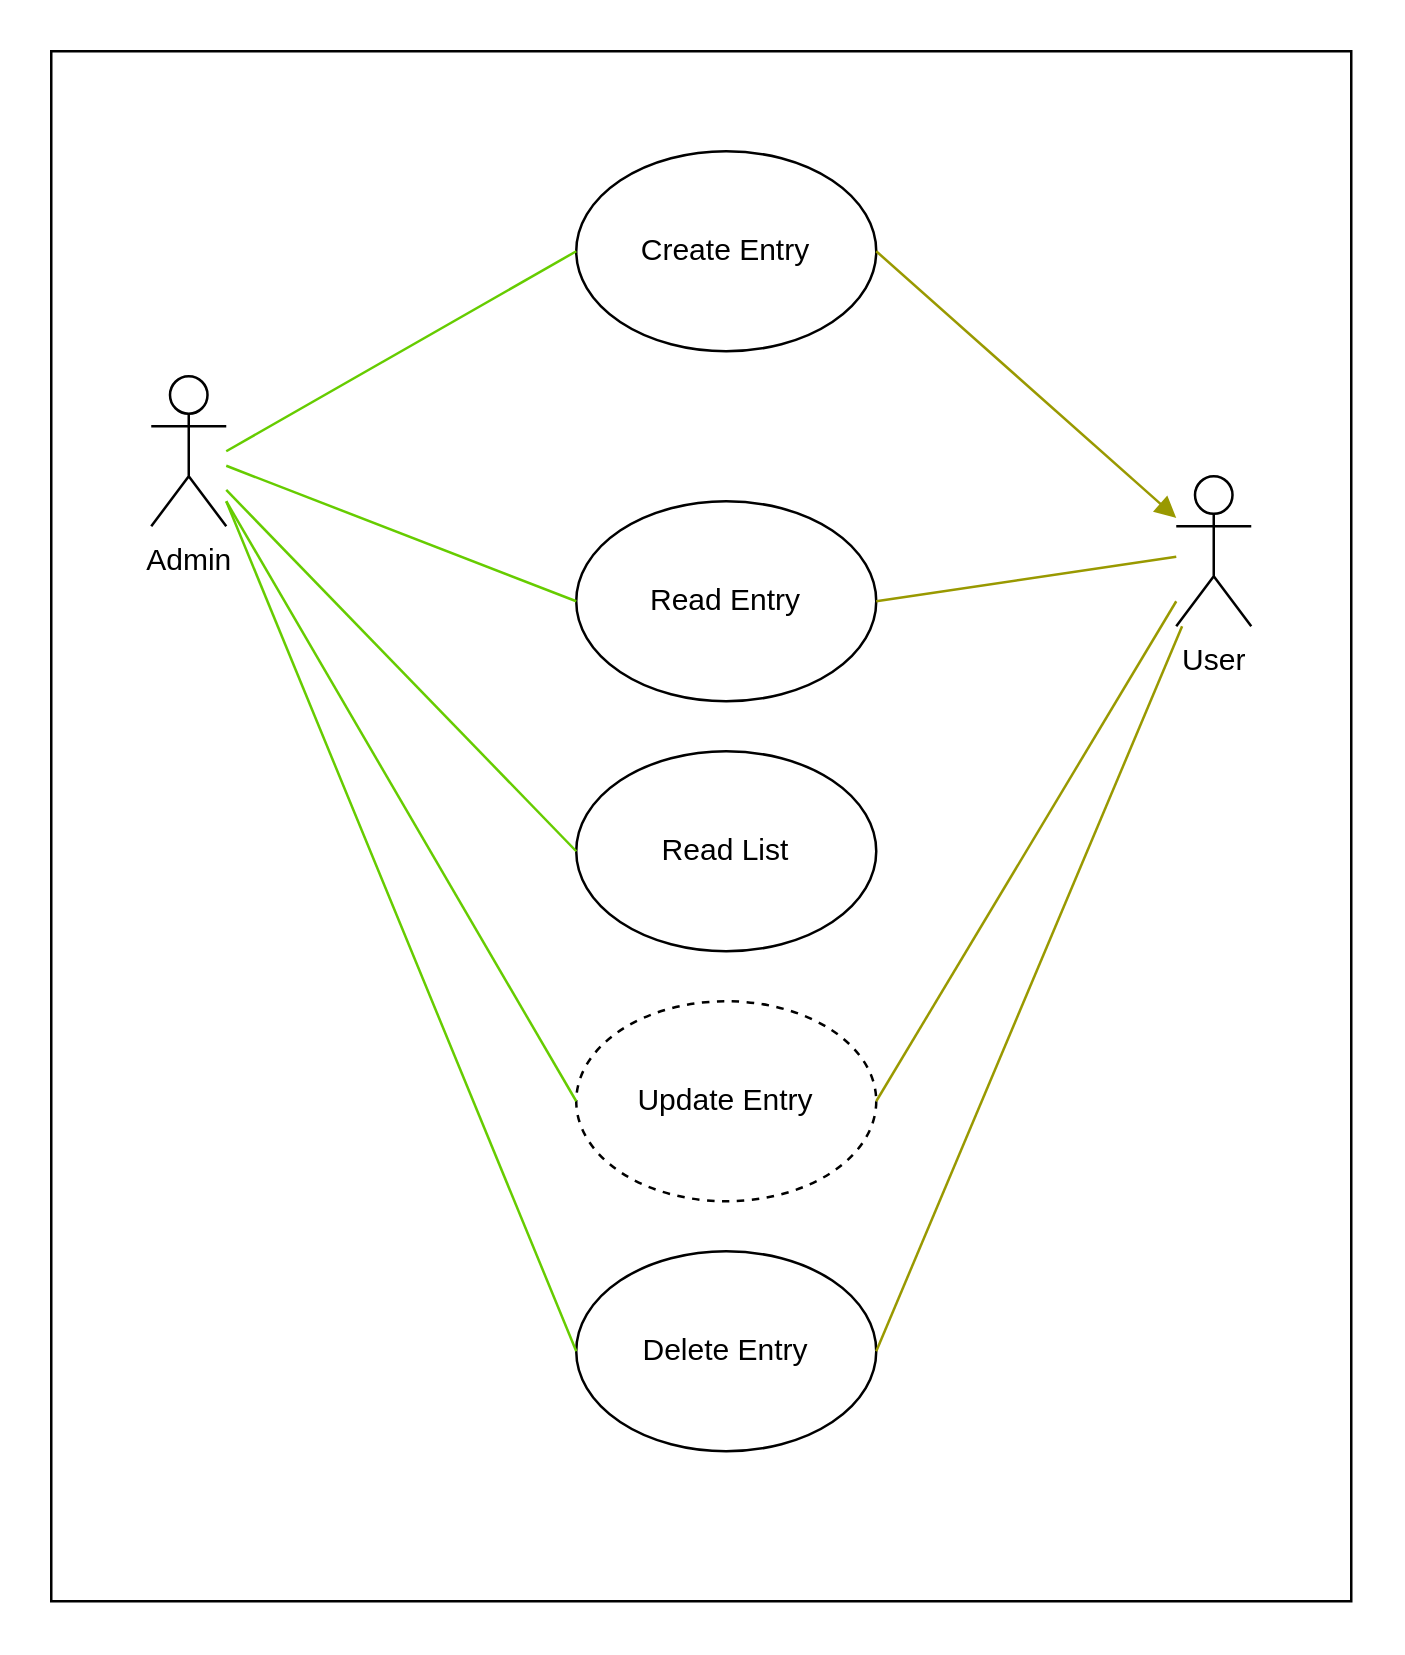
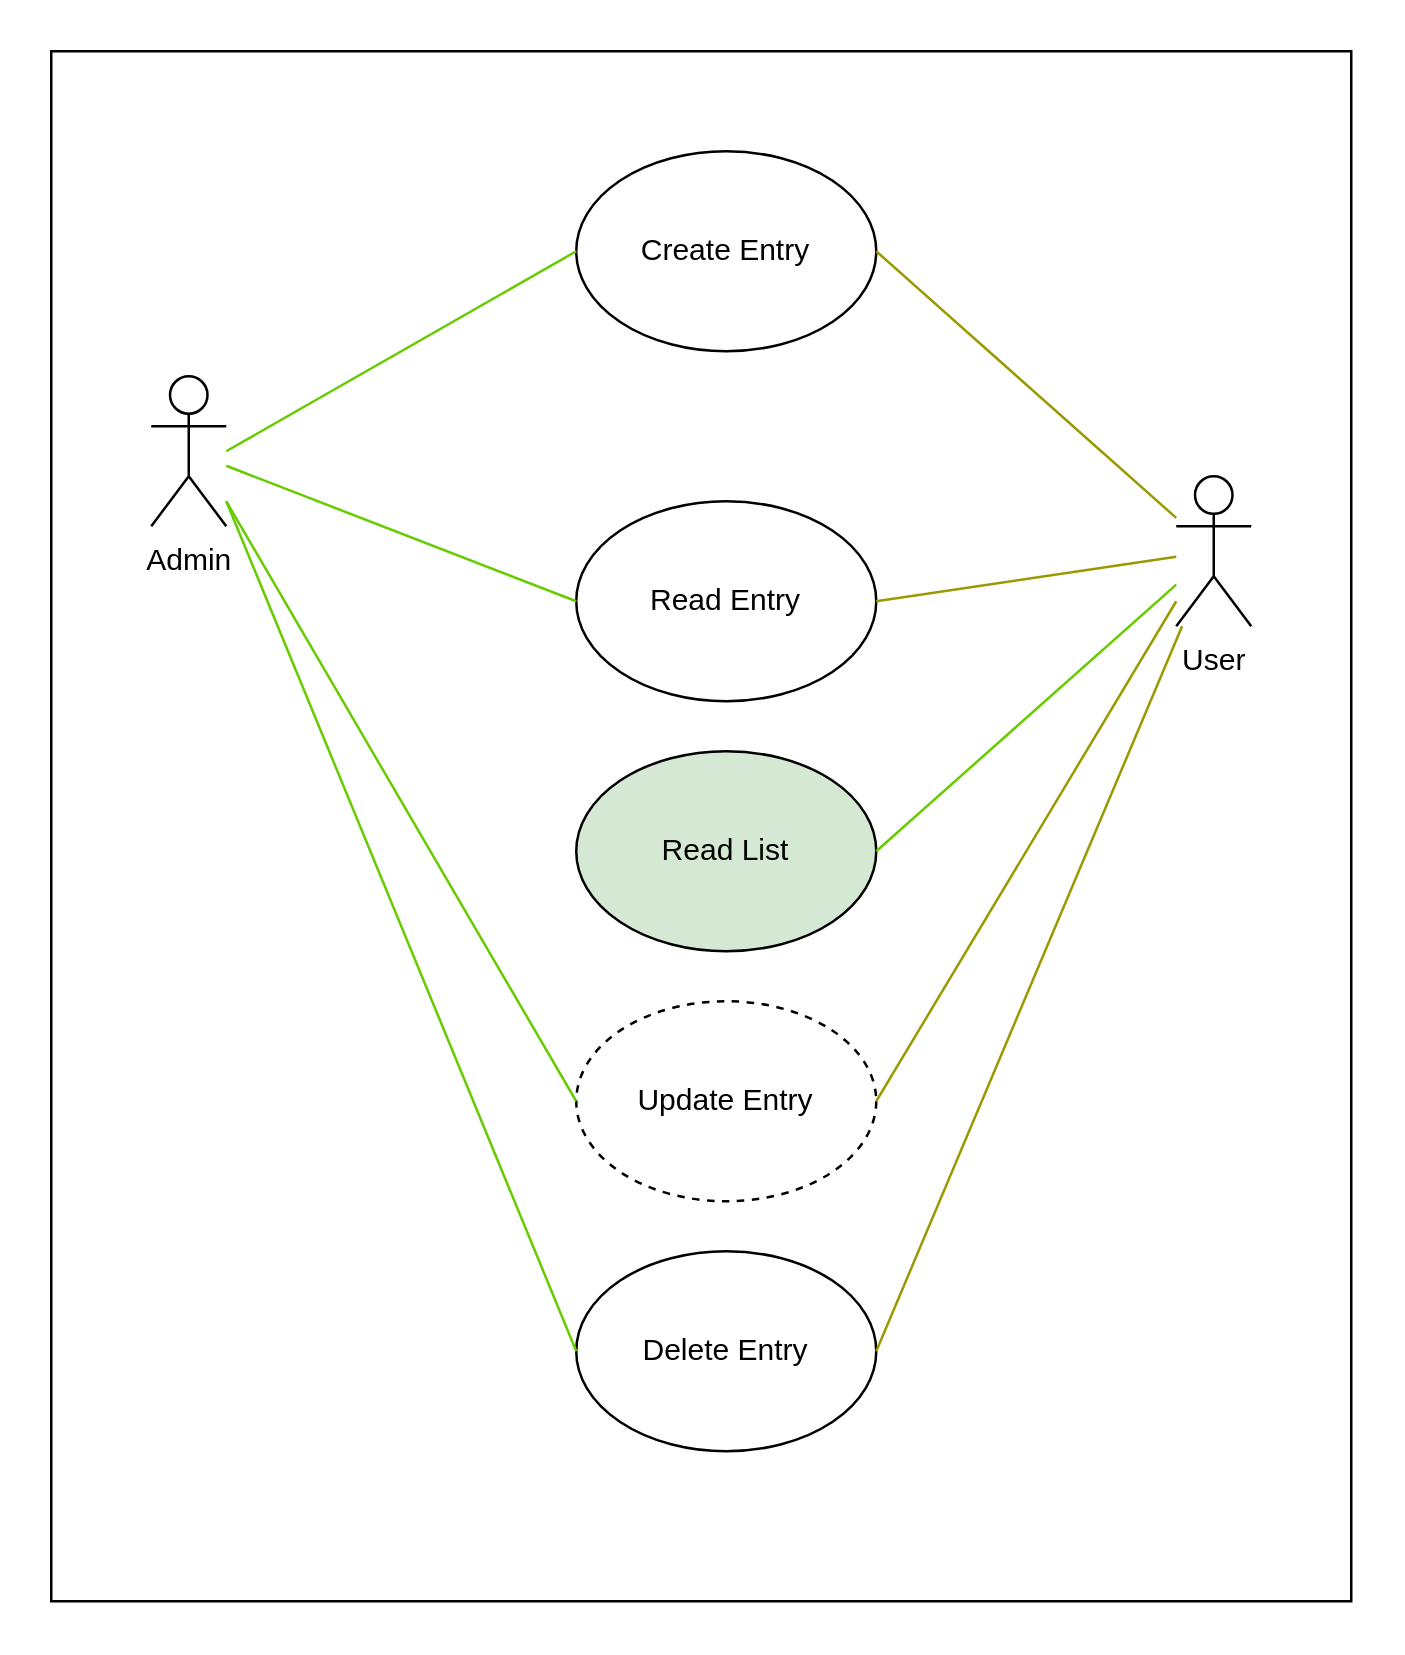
edge "Create Entry" -> "User": arrowhead block -> none
edge "Admin" -- "Read List": removed
edge "User" -- "Read List": added
node "Read List": fillcolor #ffffff -> #d5e8d4
